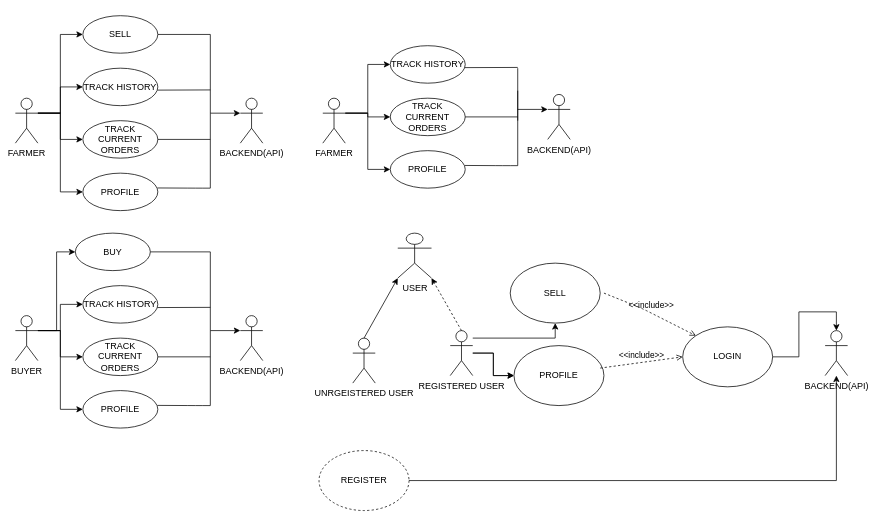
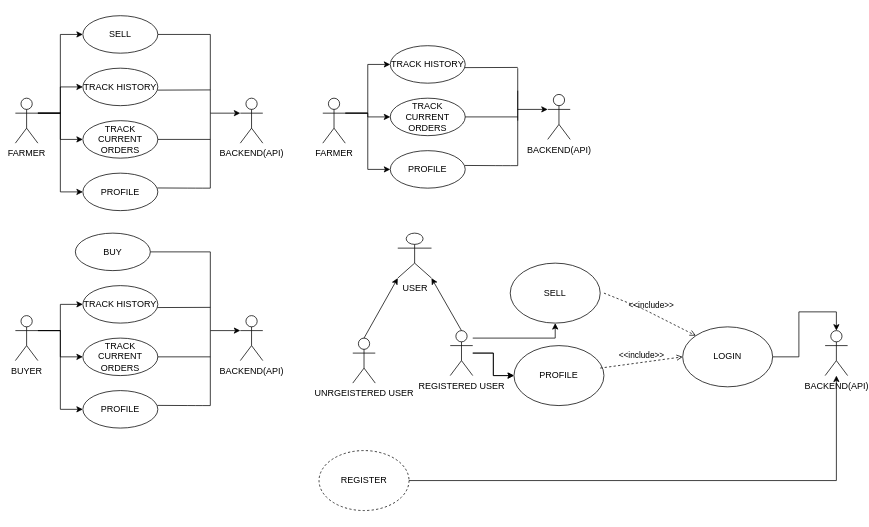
edge "BUYER" -> "BUY": removed
edge "REGISTERED USER" -> "USER": style dashed -> solid
